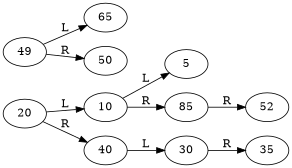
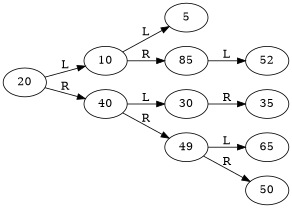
edge "85" -> "52": label "R" -> "L"
edge "40" -> "49": added, label "R"
